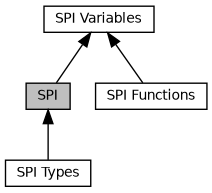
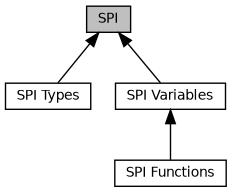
edge "SPI" -> "SPI Variables": reversed
